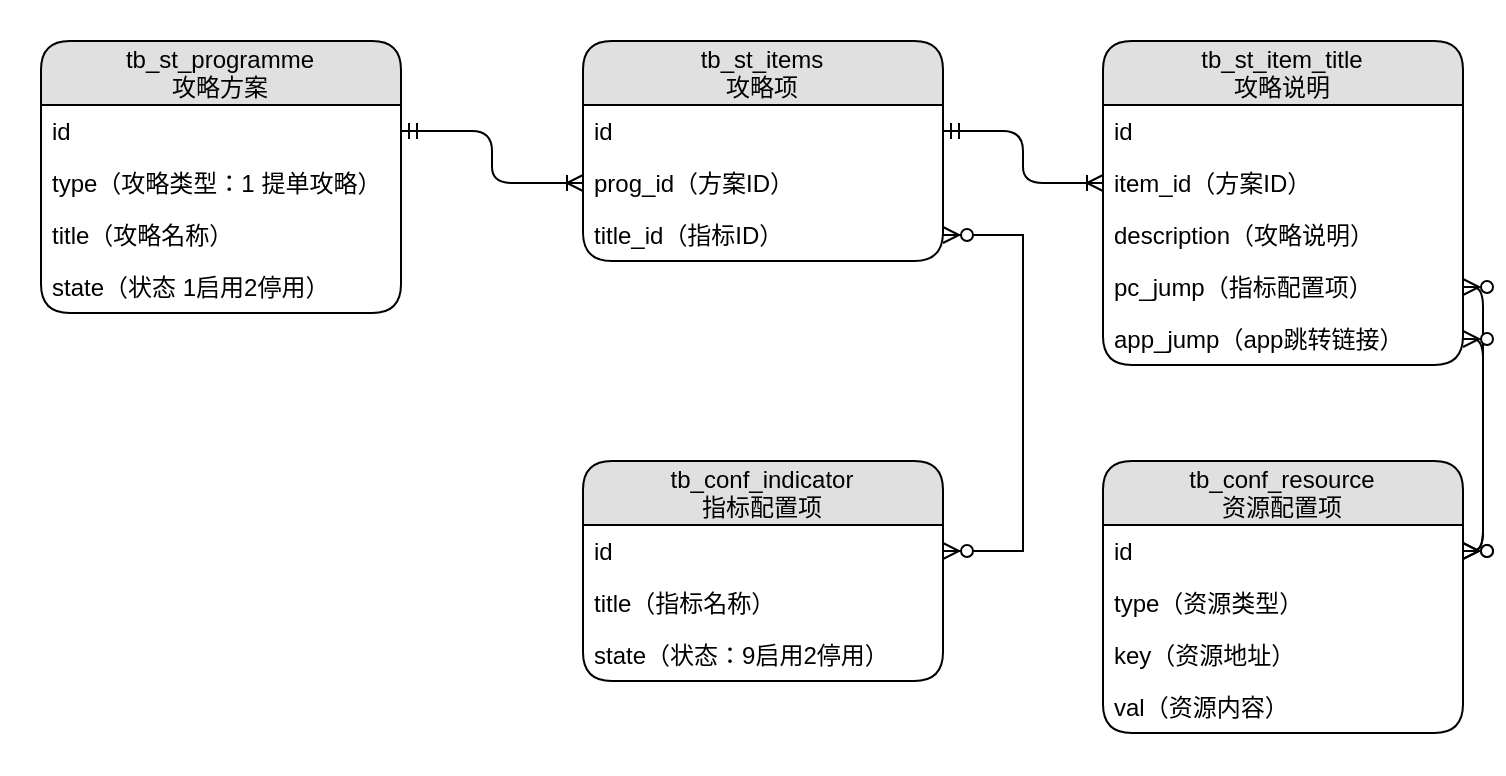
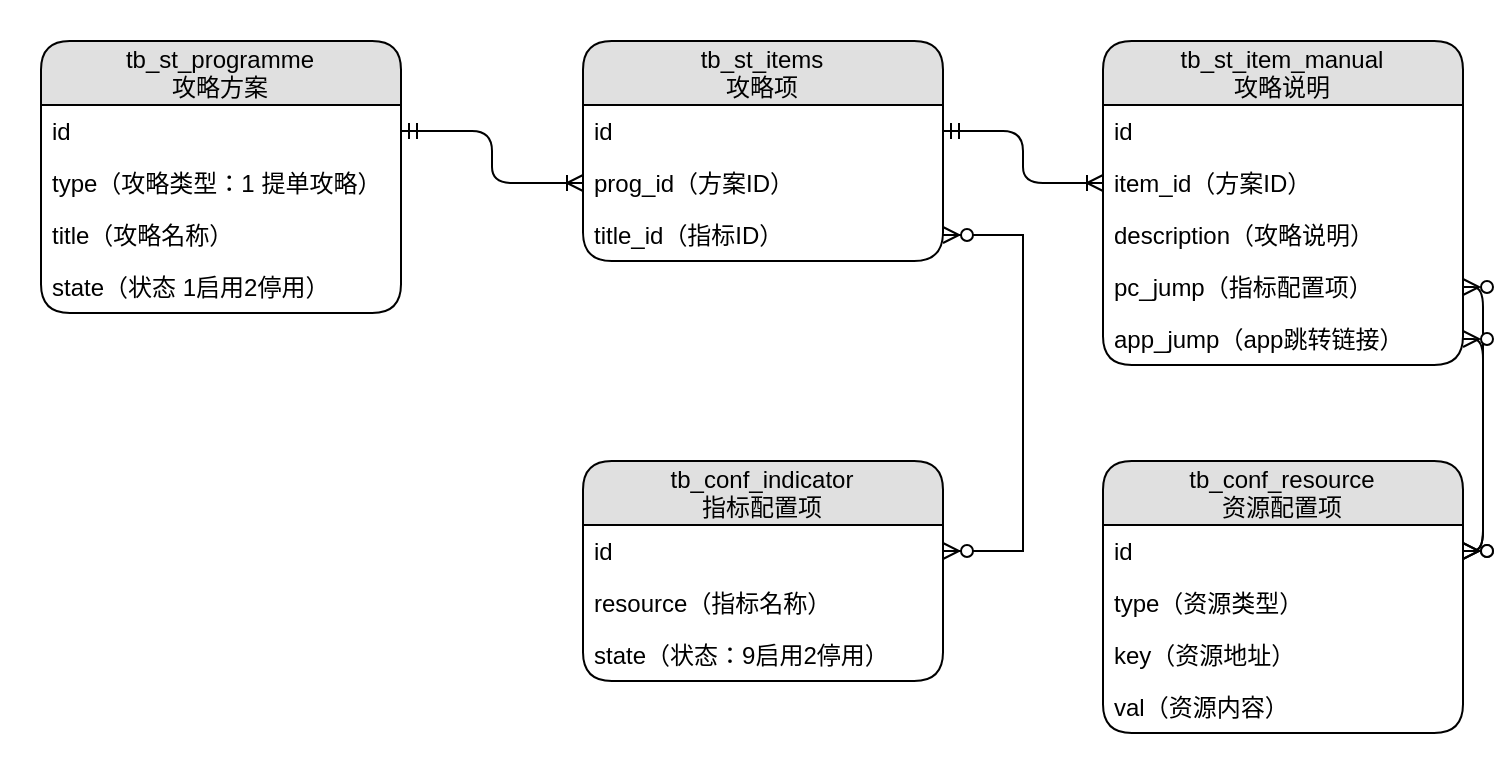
node "tb_st_item_title 攻略说明": label "tb_st_item_title 攻略说明" -> "tb_st_item_manual 攻略说明"
node "title（指标名称）": label "title（指标名称）" -> "resource（指标名称）"
